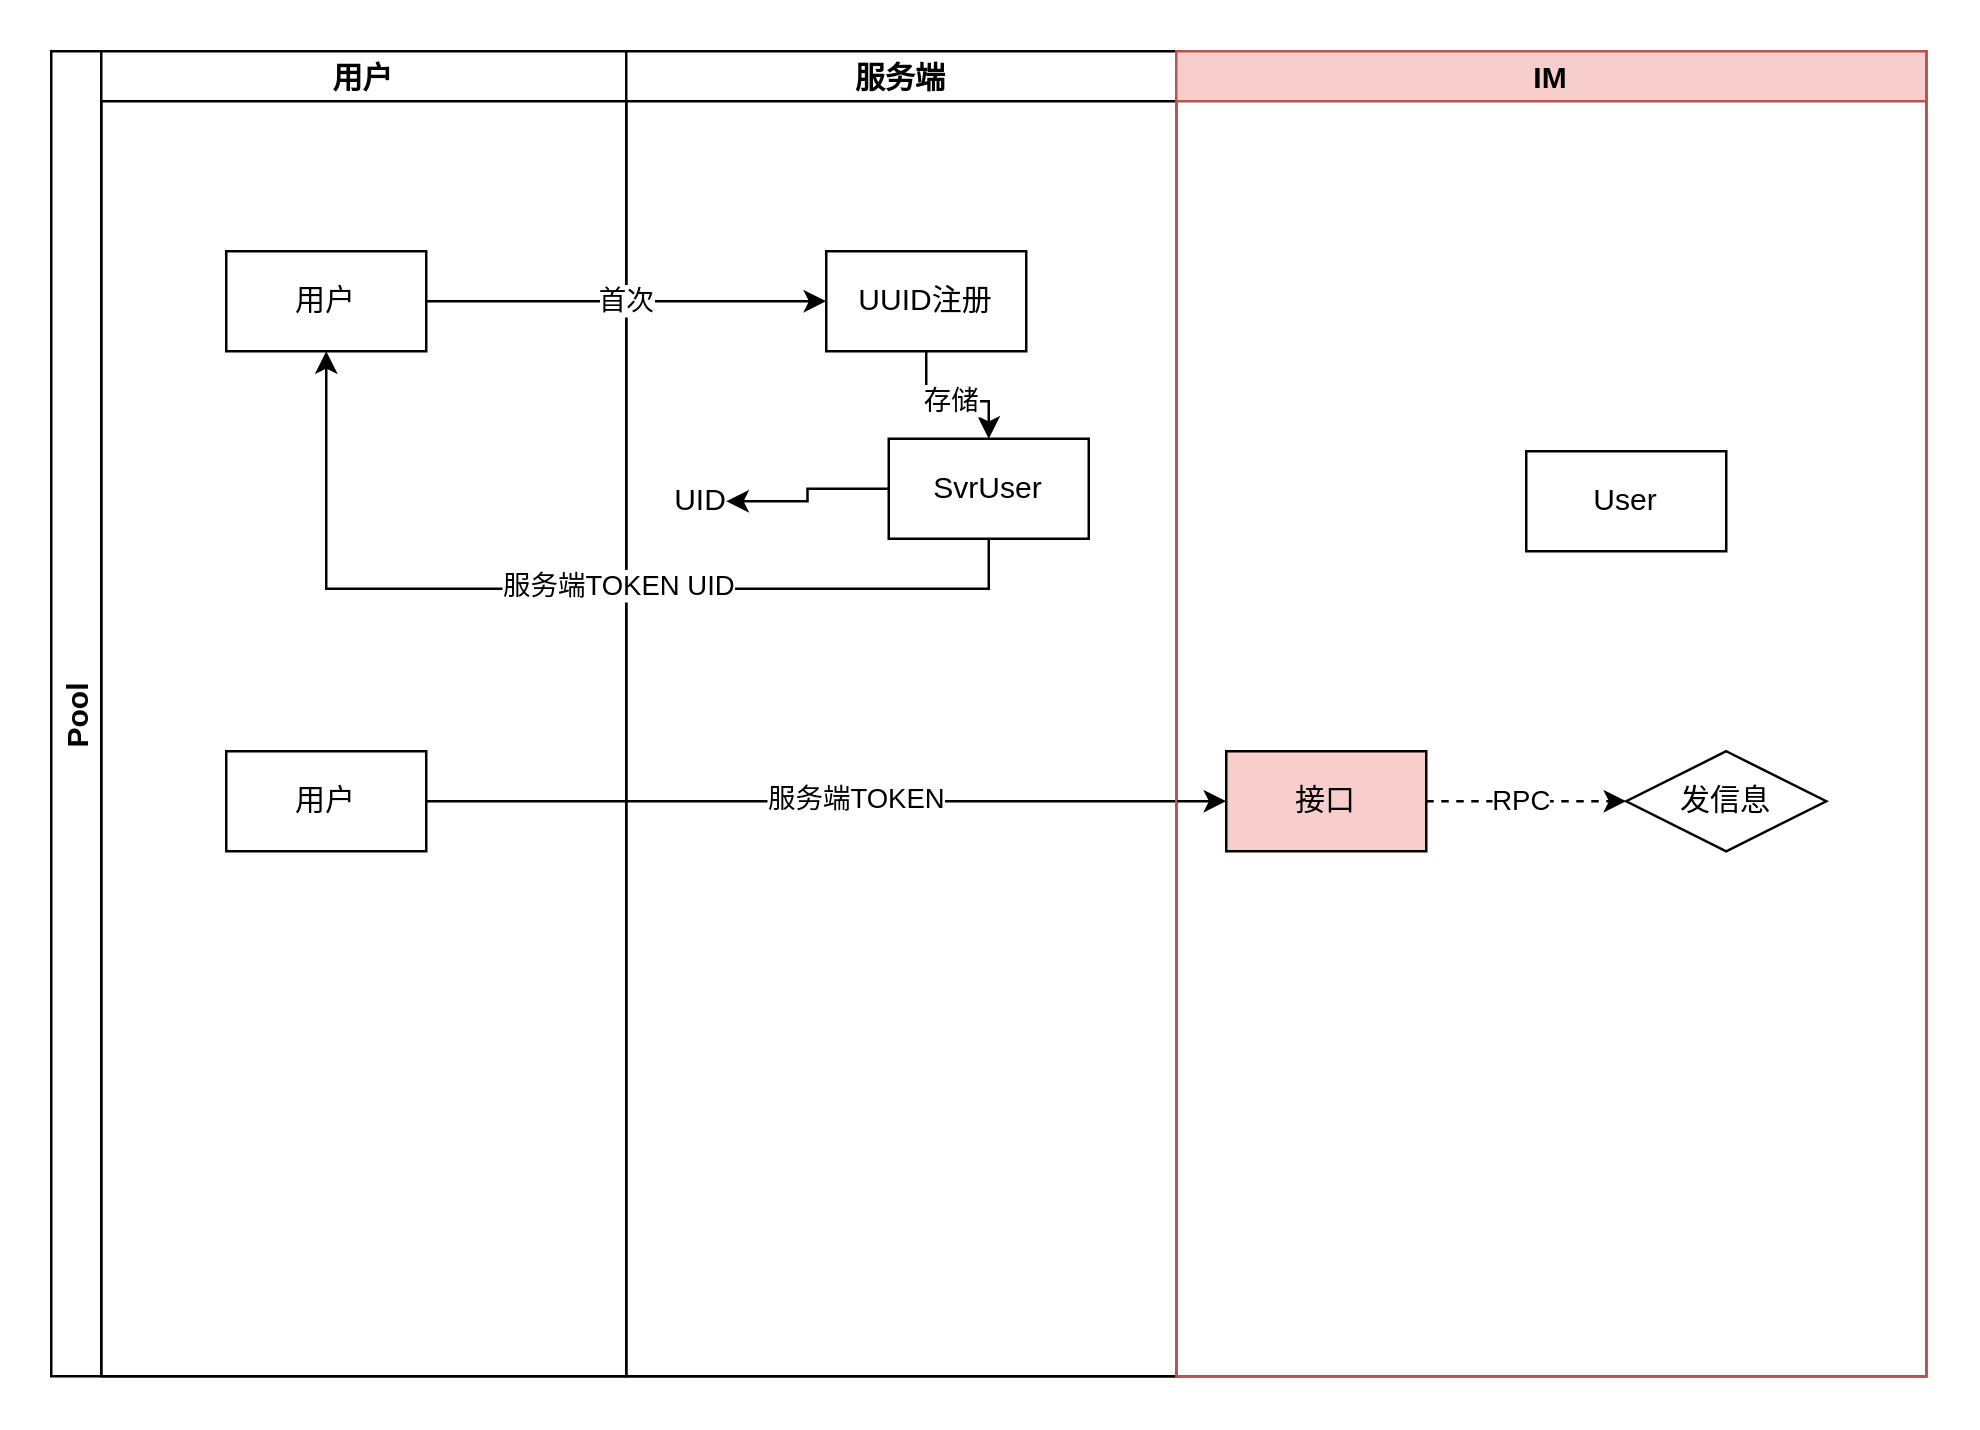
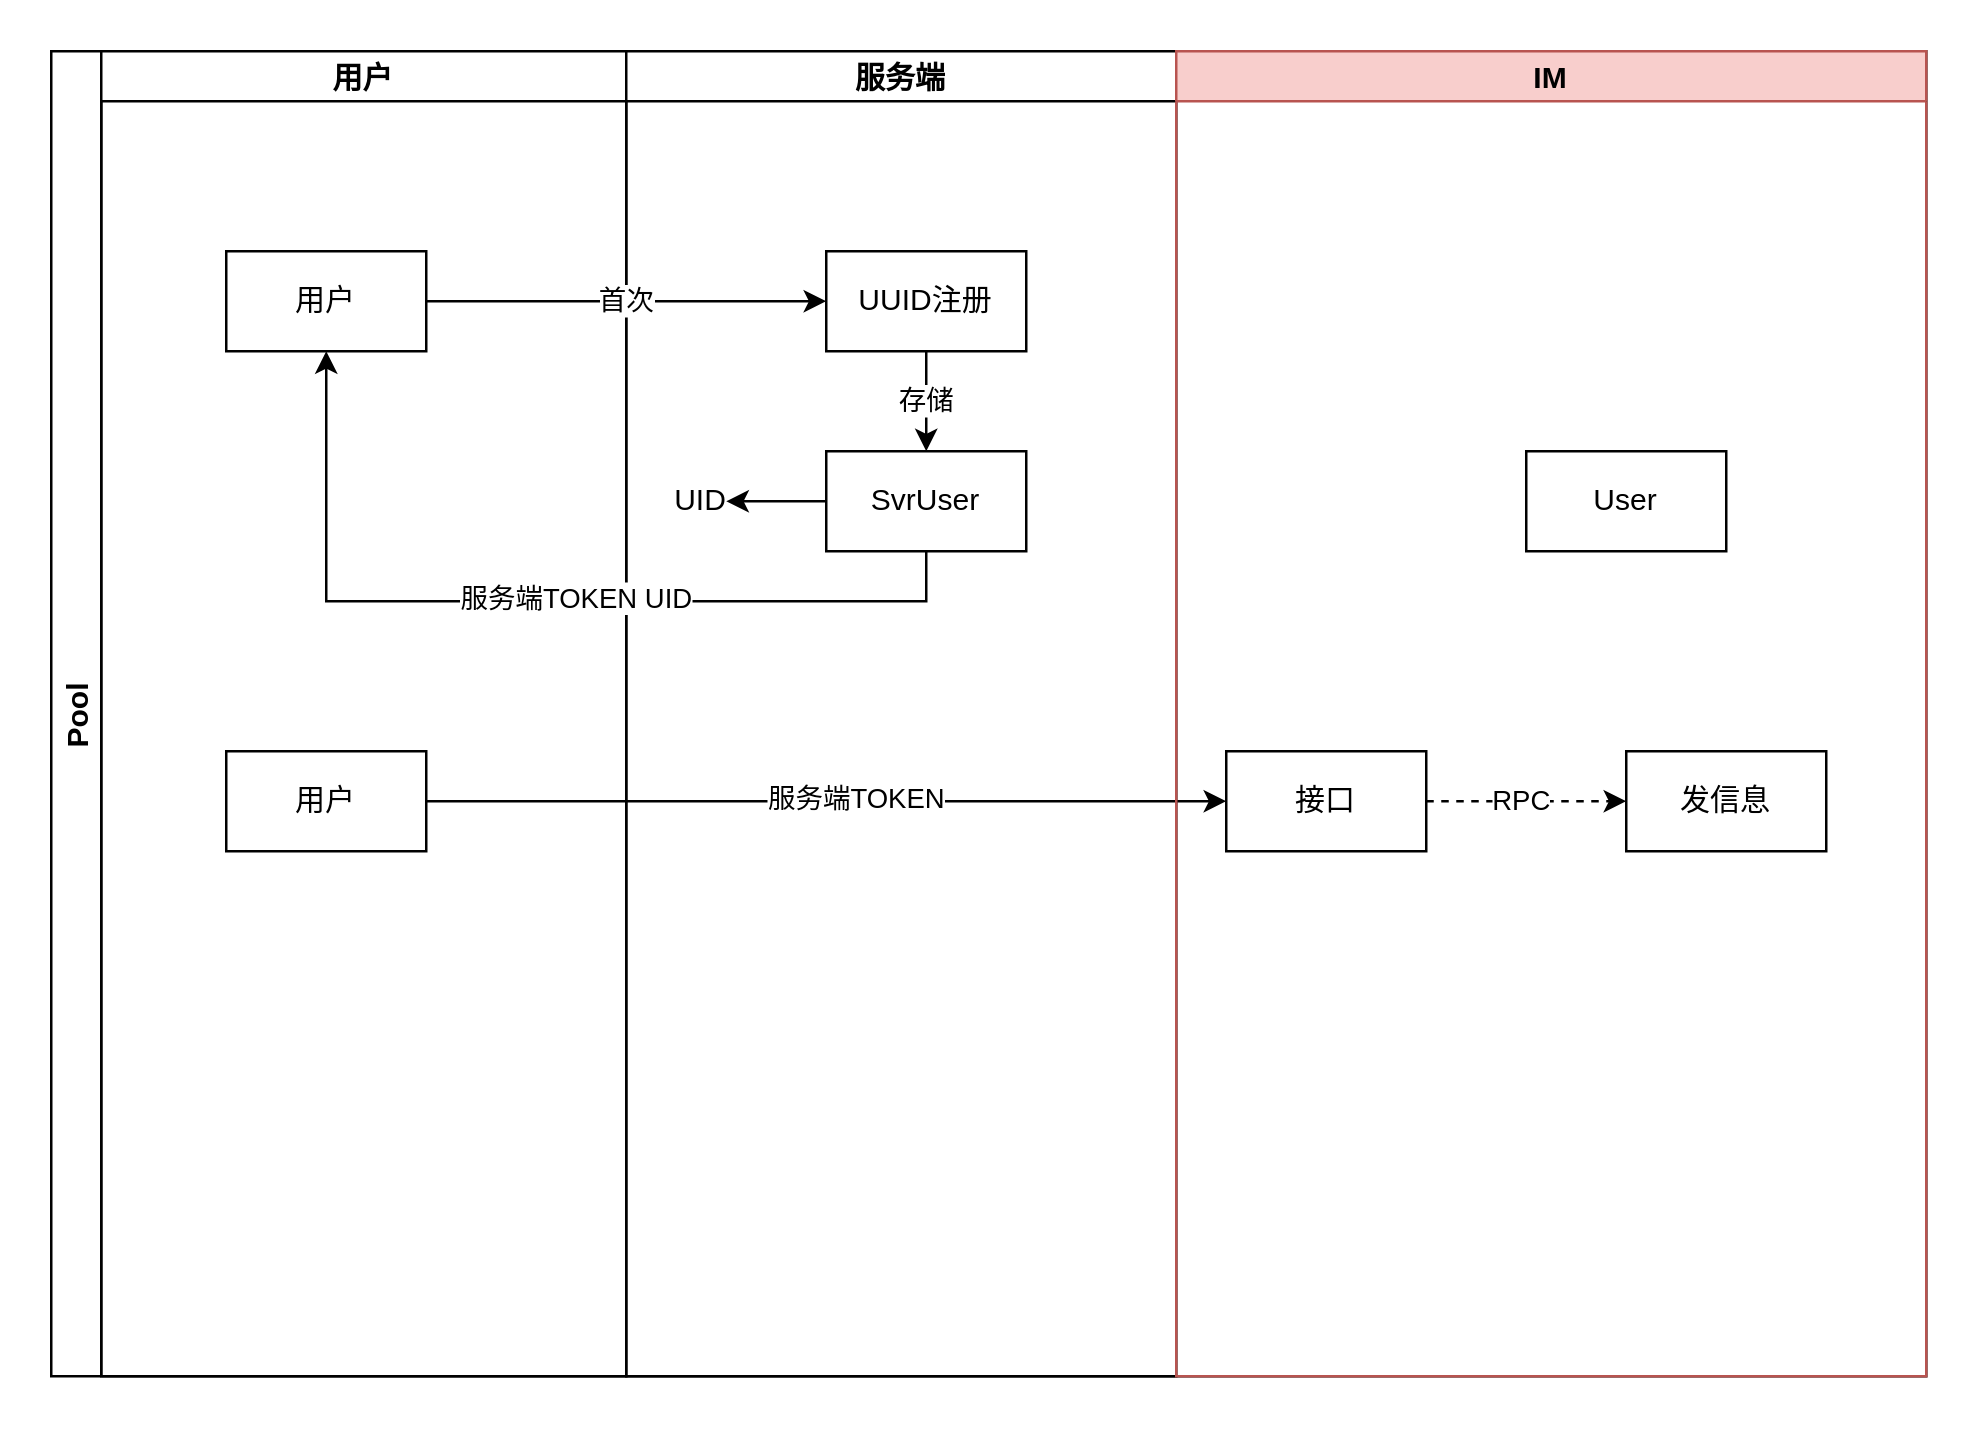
node "SvrUser": moved (989, 489) -> (926, 501)
node "接口": fillcolor #f8cecc -> #ffffff
node "发信息": shape diamond -> rectangle
